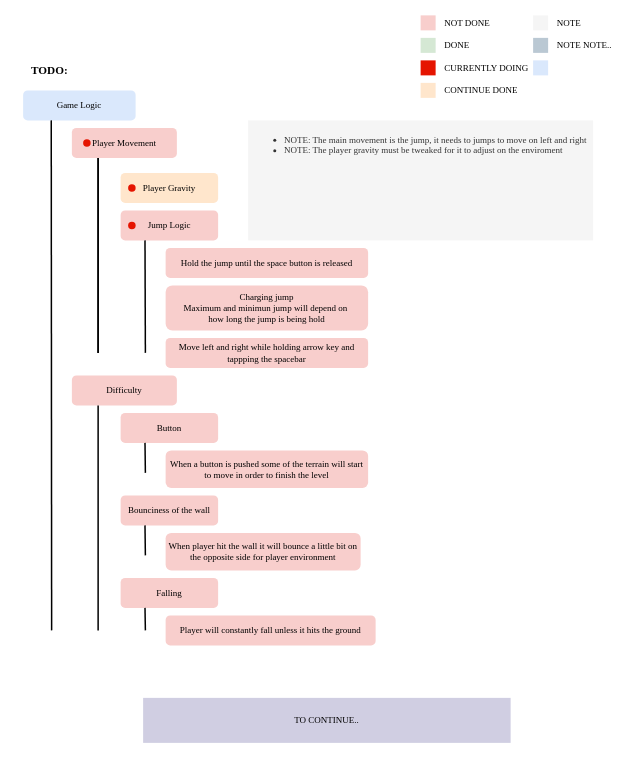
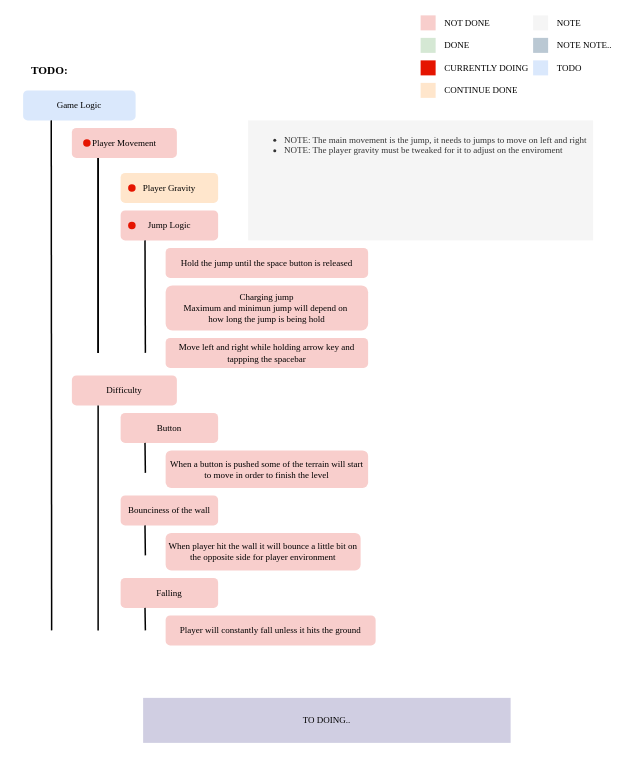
node "TODO": added
node "TO CONTINUE..": label "TO CONTINUE.." -> "TO DOING.."
